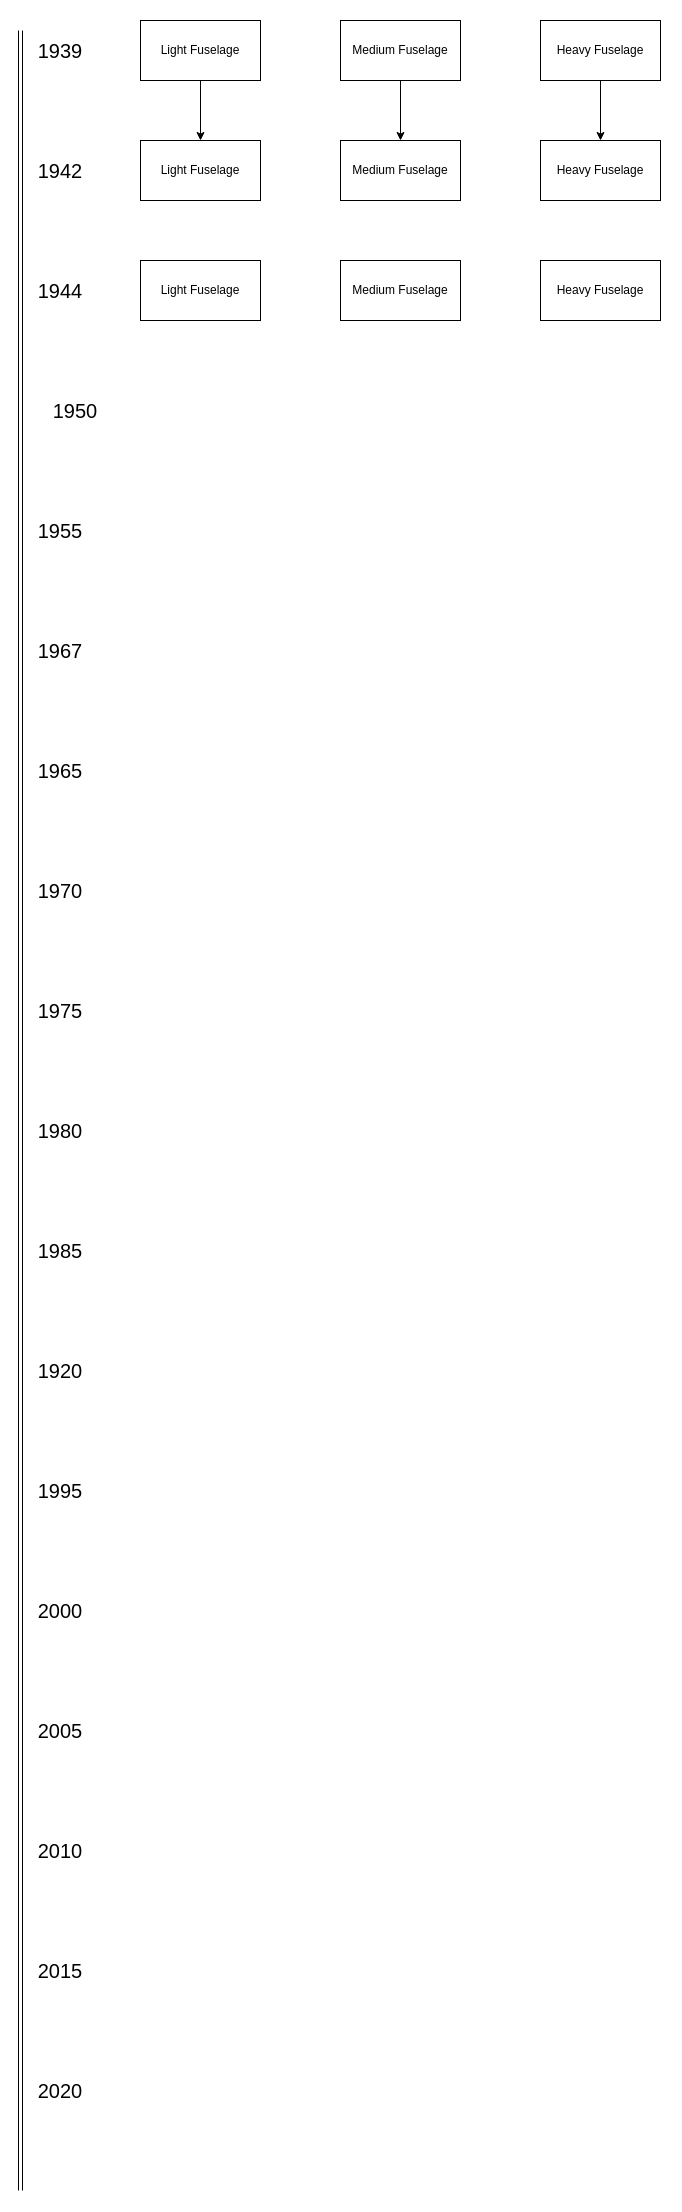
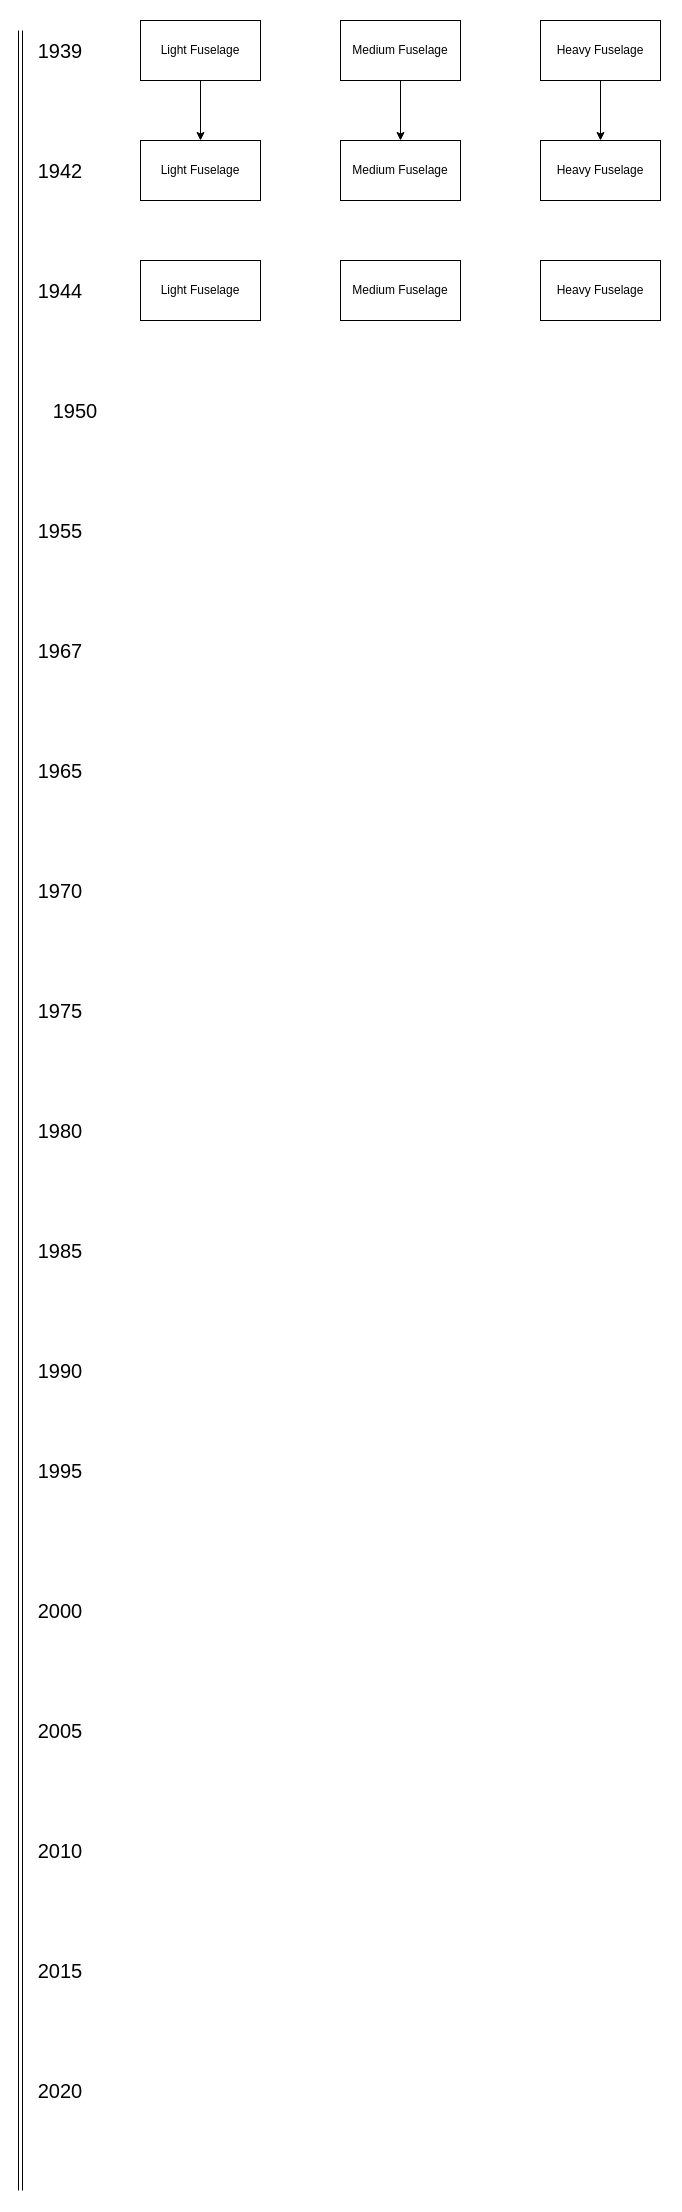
node "1920": label "1920" -> "1990"
node "1995": moved (61, 1491) -> (61, 1471)
